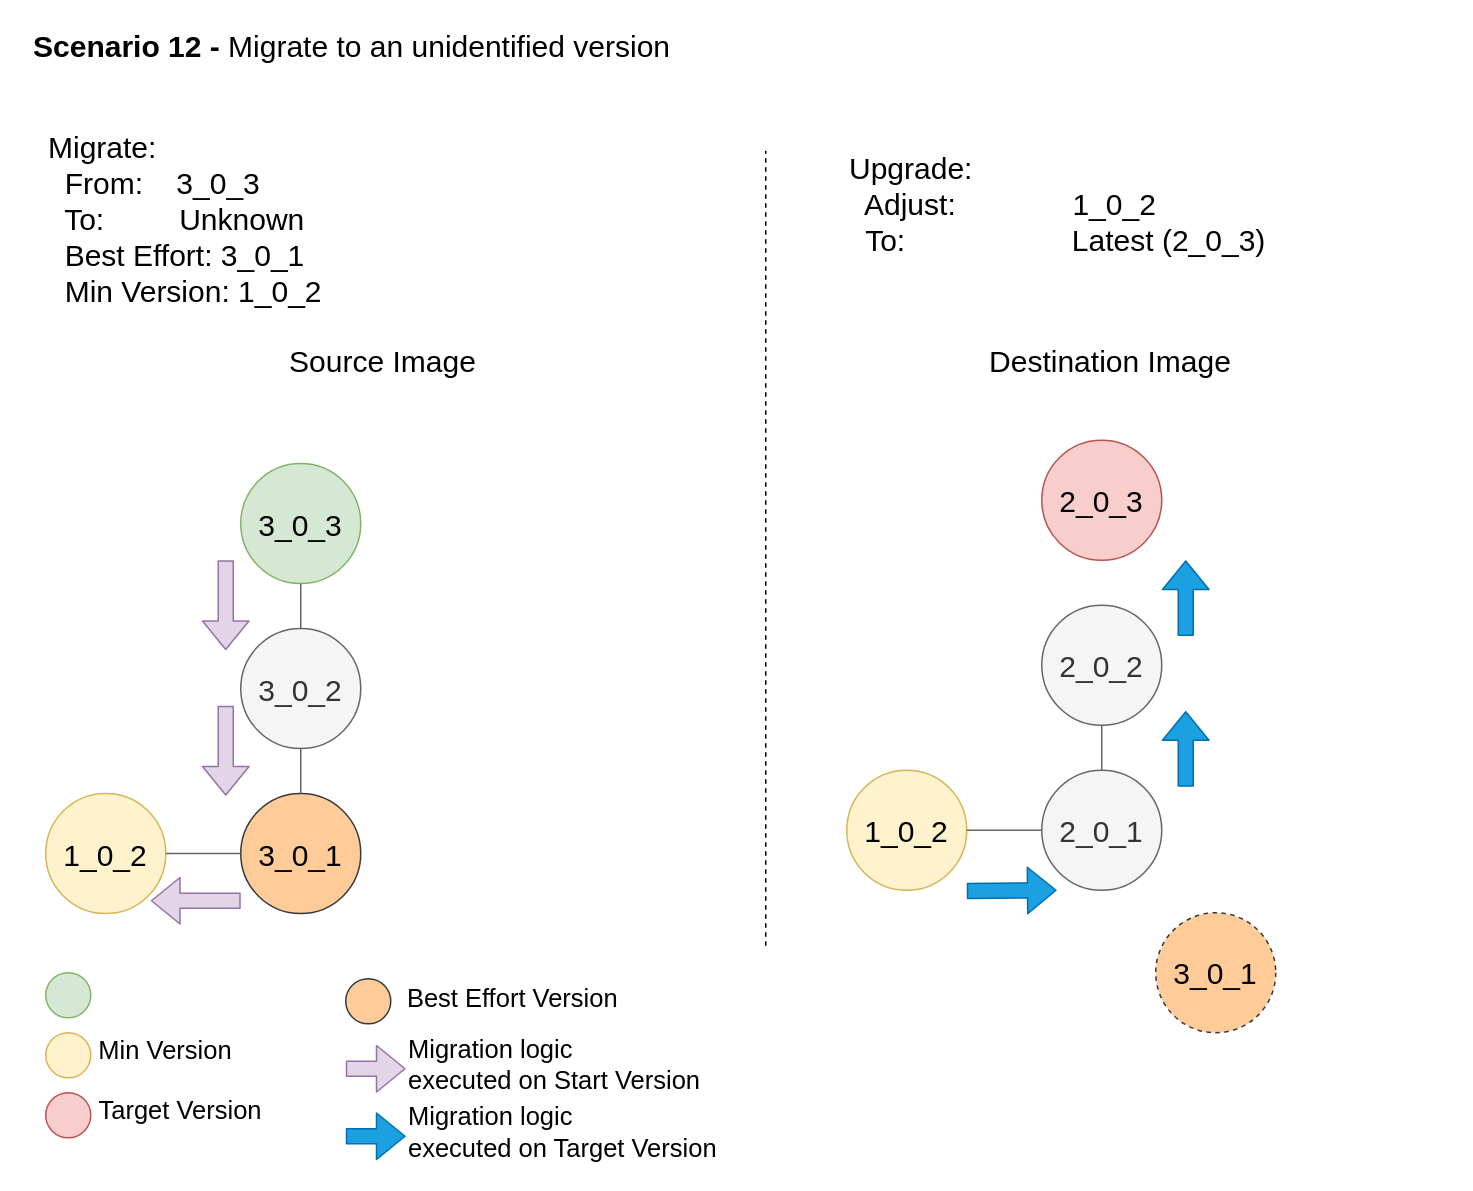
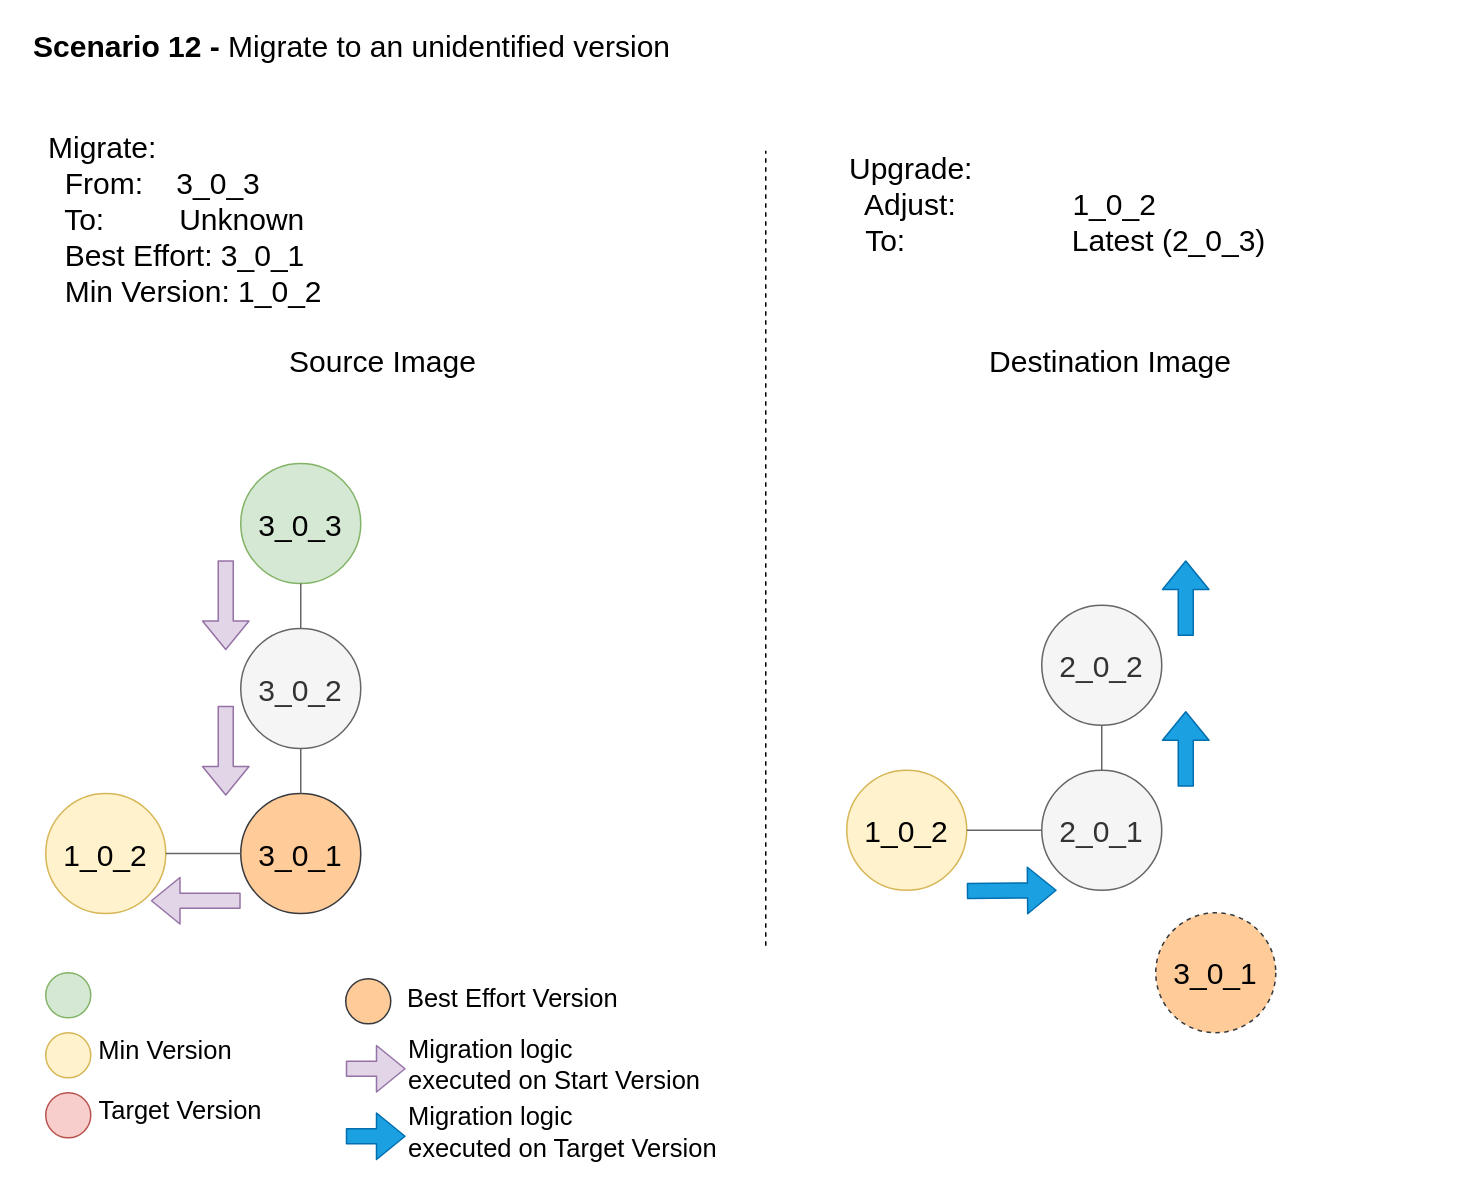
node "2_0_3": removed
